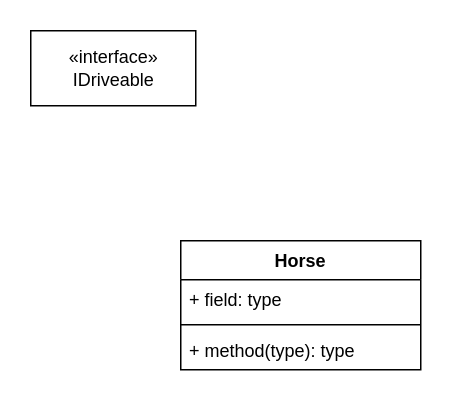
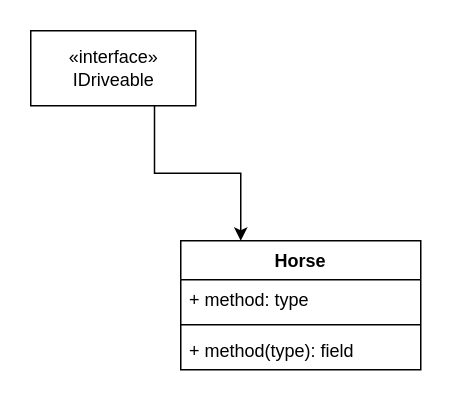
edge "«interface» IDriveable" -> "Horse": added
node "+ field: type": label "+ field: type" -> "+ method: type"
node "+ method(type): type": label "+ method(type): type" -> "+ method(type): field"
